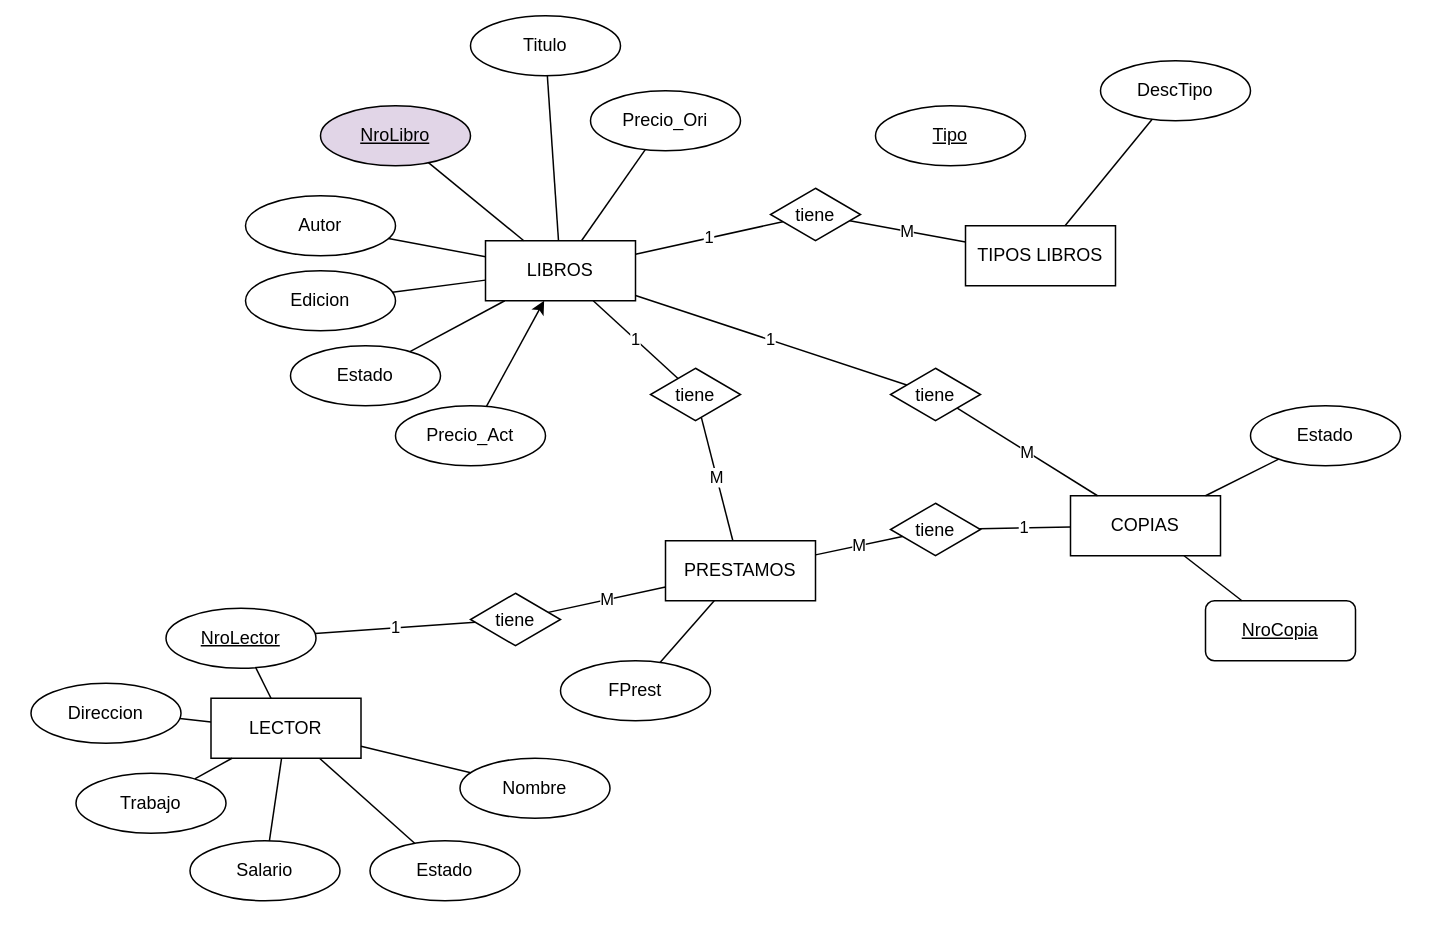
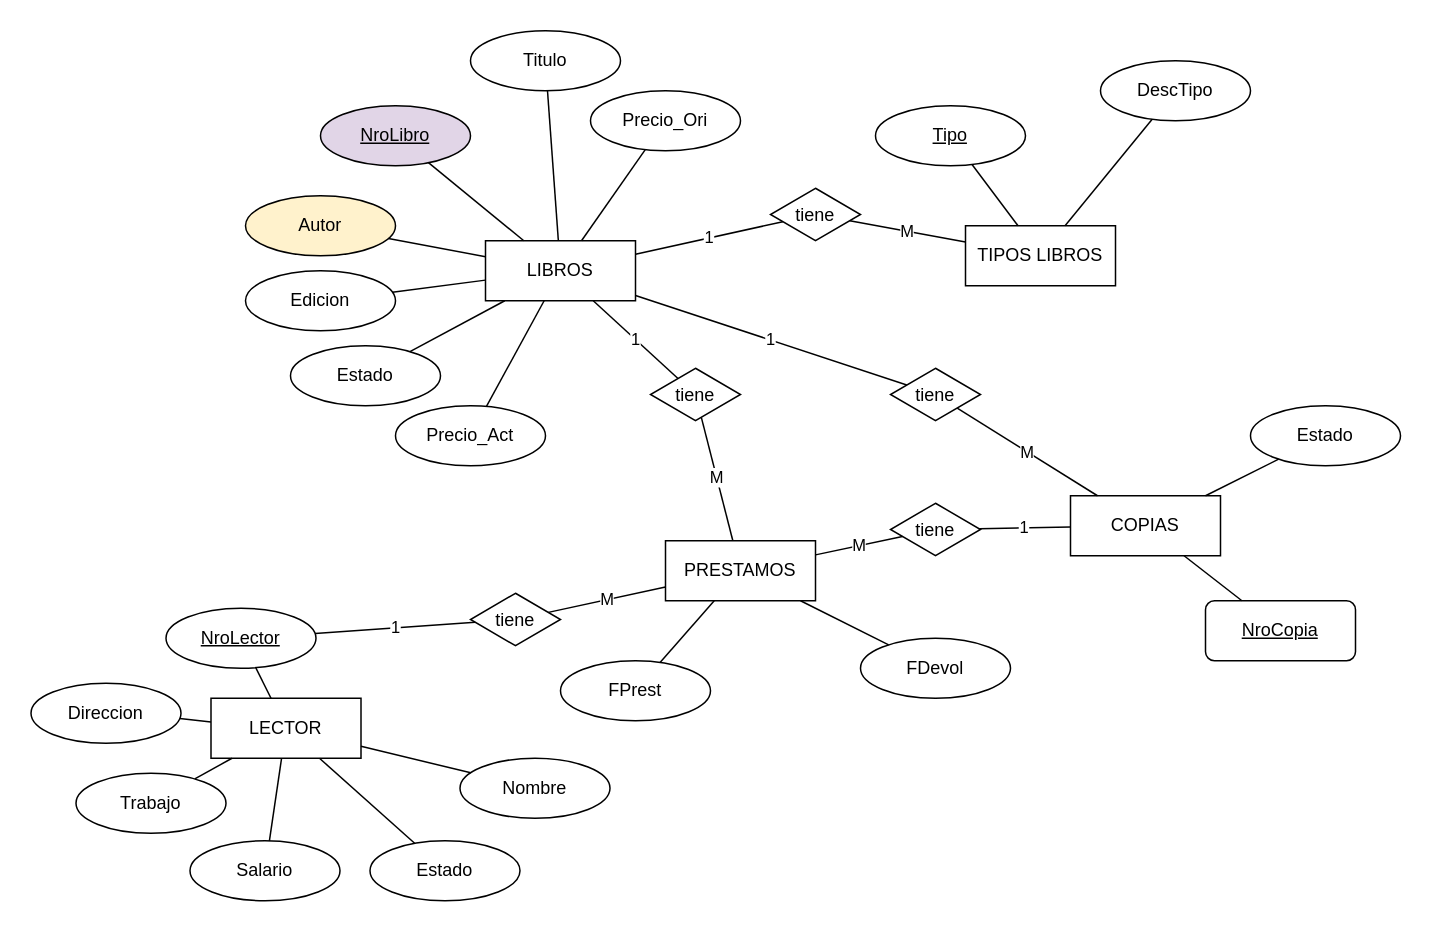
node "Titulo": moved (545, 46) -> (545, 61)
edge "Tipo" -- "TIPOS LIBROS": added
node "Autor": fillcolor #ffffff -> #fff2cc
edge "Precio_Act" -> "LIBROS": arrowhead classic -> none
edge "PRESTAMOS" -- "FDevol": added
node "FDevol": added
